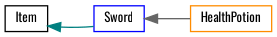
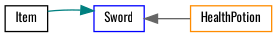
edge "Sword" -> "Item": reversed
